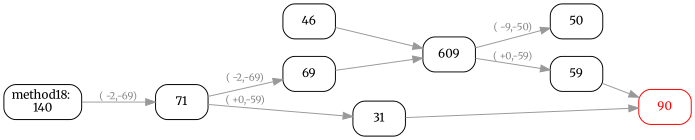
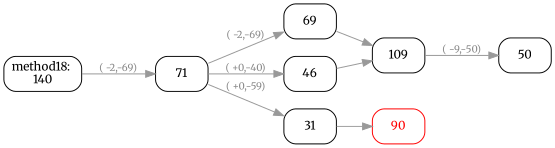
node "609": label "609" -> "109"
edge "71" -> "46": added, label "( +0,-40)"
node "59": removed
